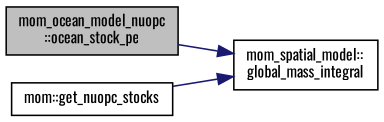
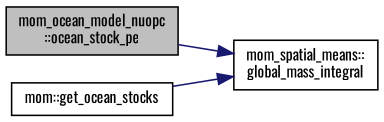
node "mom_spatial_model:: global_mass_integral": label "mom_spatial_model:: global_mass_integral" -> "mom_spatial_means:: global_mass_integral"
node "mom::get_nuopc_stocks": label "mom::get_nuopc_stocks" -> "mom::get_ocean_stocks"
